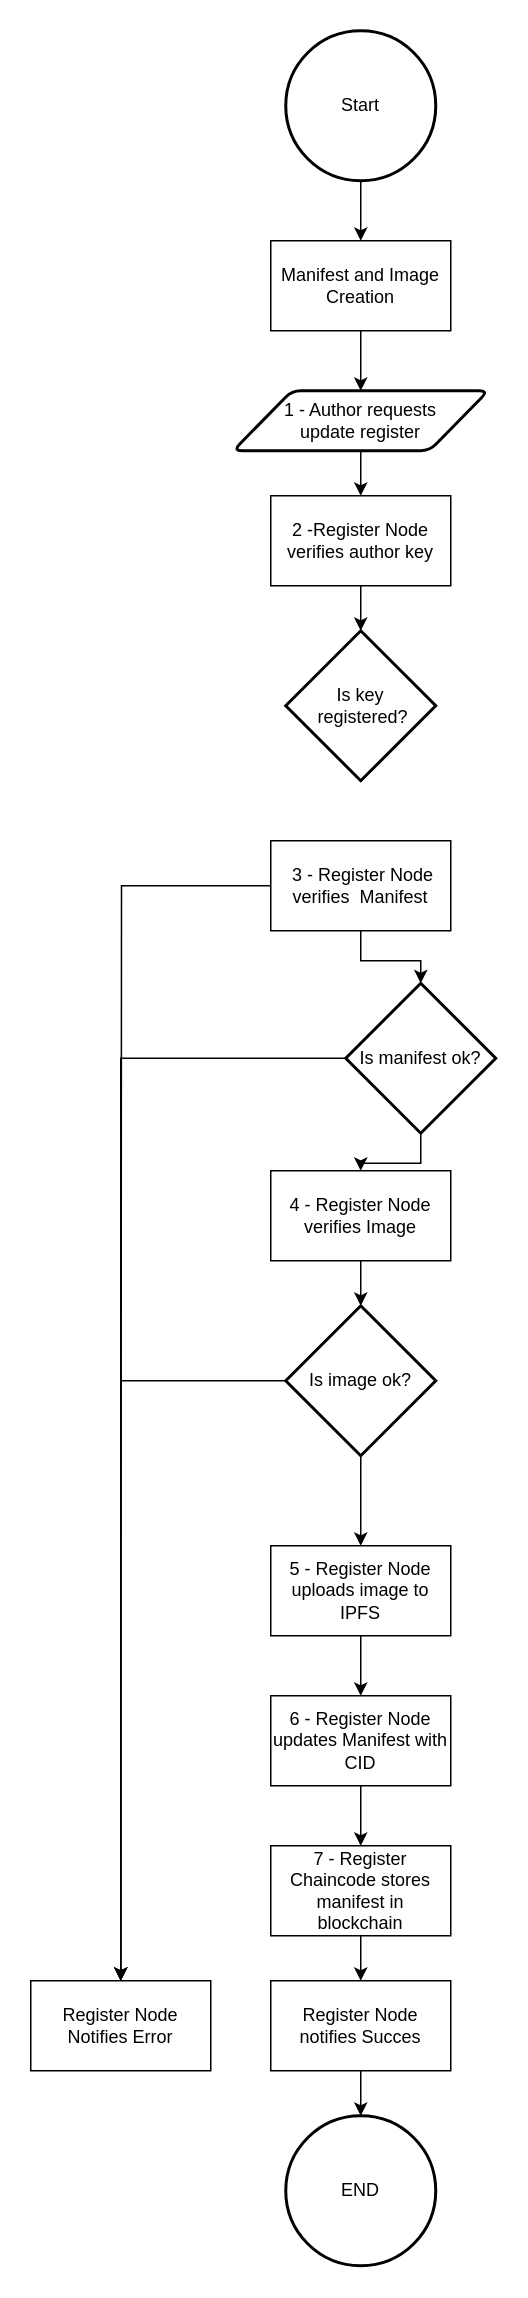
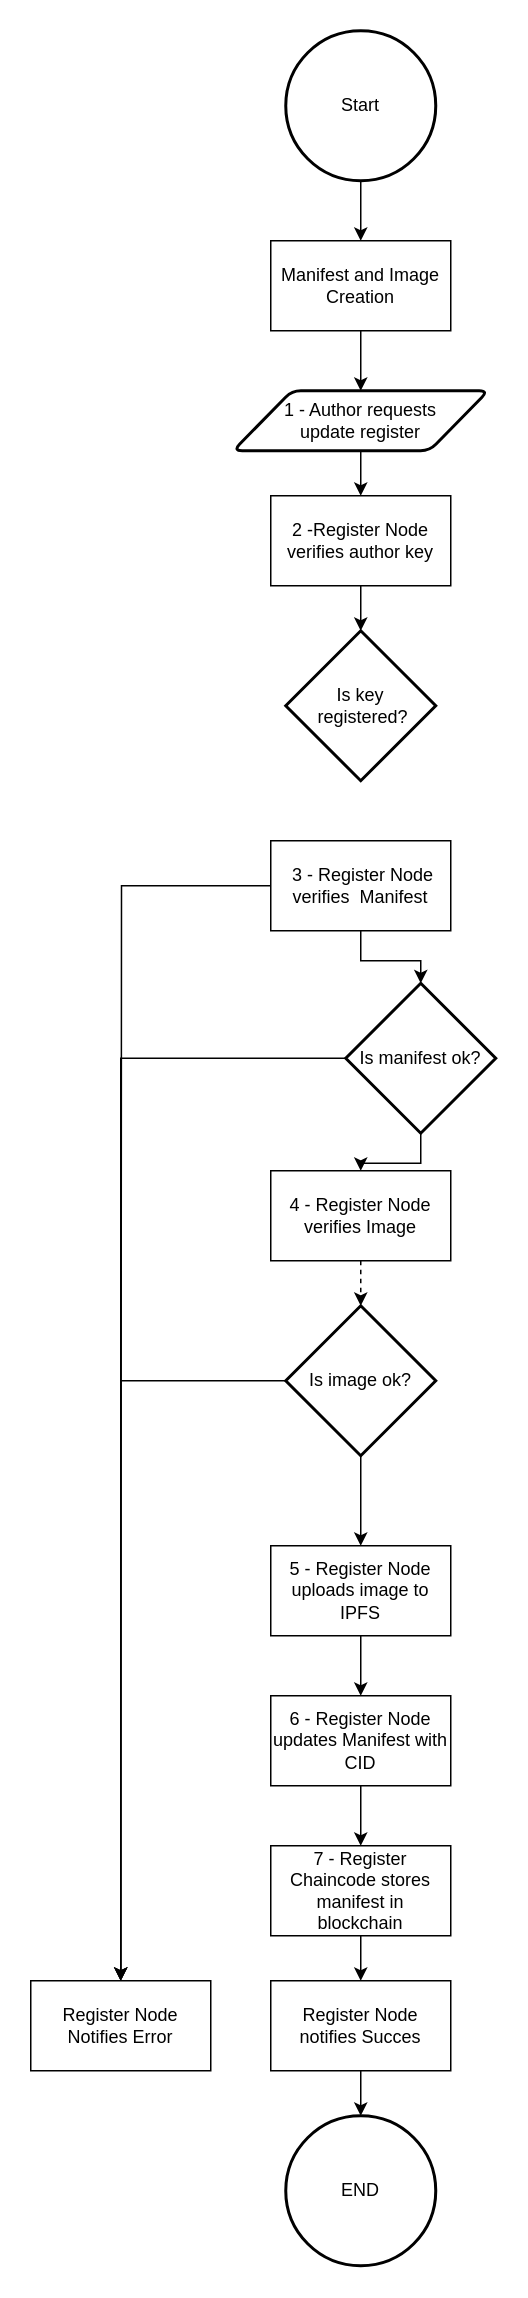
edge "4 - Register Node verifies Image" -> "Is image ok?": style solid -> dashed
